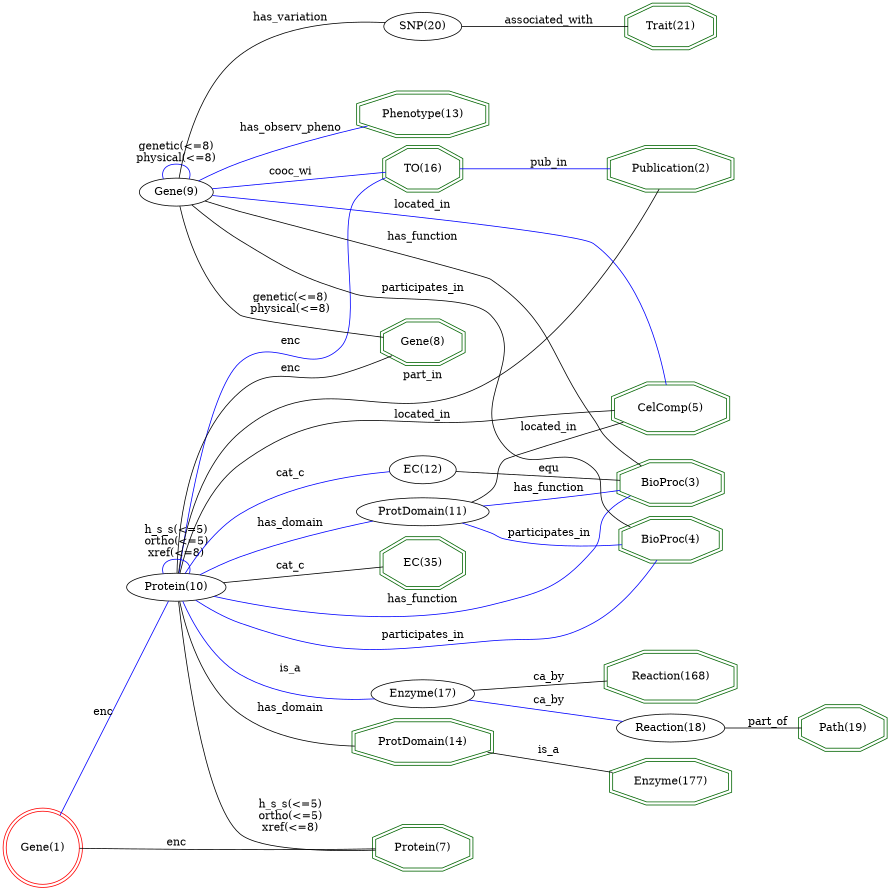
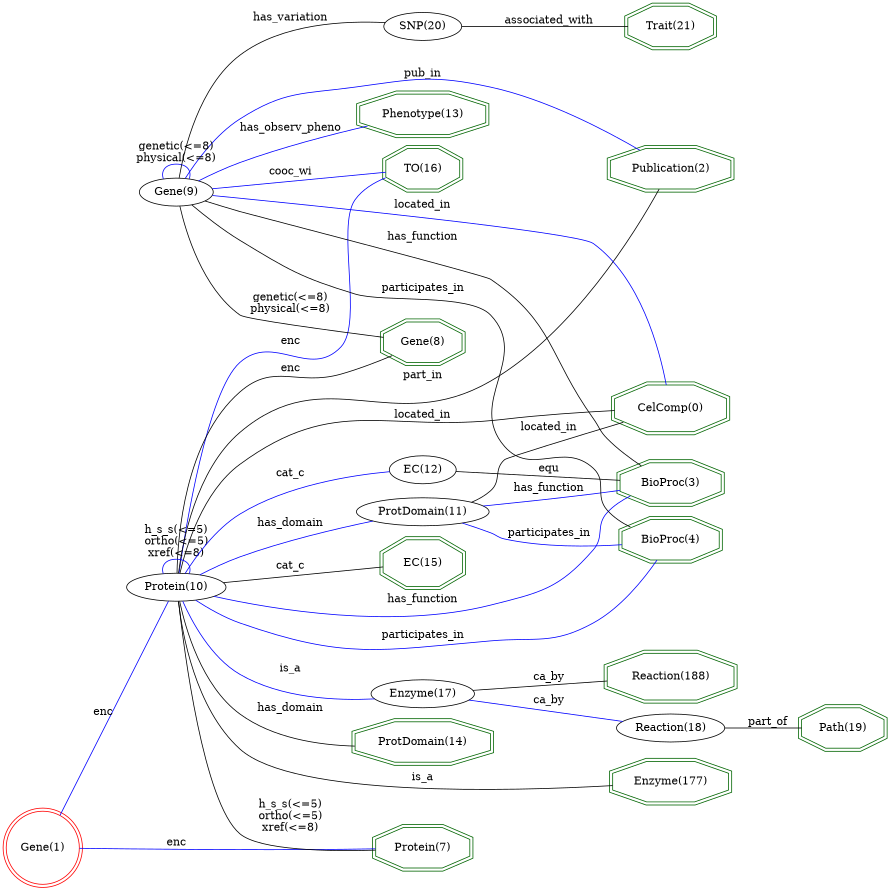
edge "TO(16)" -- "Publication(2)": now "Gene(9)" -- "Publication(2)"
node "CelComp(5)": label "CelComp(5)" -> "CelComp(0)"
node "EC(35)": label "EC(35)" -> "EC(15)"
node "Reaction(168)": label "Reaction(168)" -> "Reaction(188)"
edge "ProtDomain(14)" -- "Enzyme(177)": now "Protein(10)" -- "Enzyme(177)"
edge "Gene(1)" -- "Protein(7)": color black -> blue
